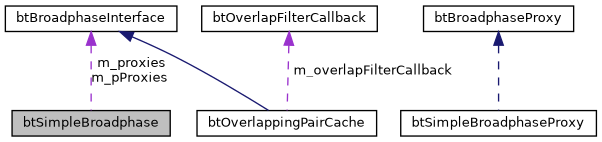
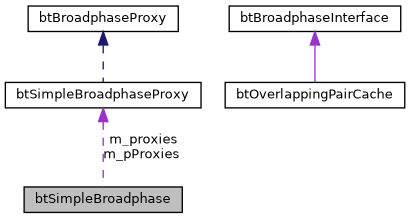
node "btOverlapFilterCallback": removed
edge "btOverlappingPairCache" -> "btBroadphaseInterface": color midnightblue -> darkorchid3
edge "btSimpleBroadphase" -> "btBroadphaseInterface": now "btSimpleBroadphase" -> "btSimpleBroadphaseProxy"
